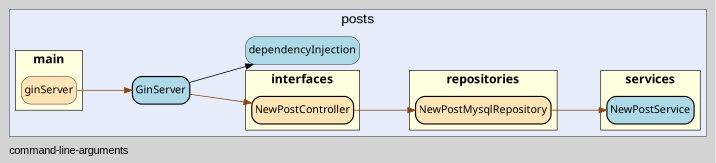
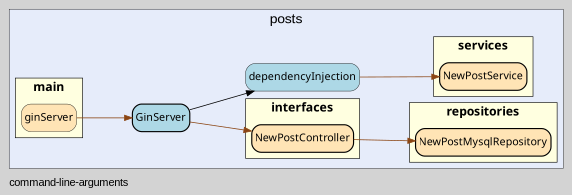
edge "NewPostMysqlRepository" -> "NewPostService": now "dependencyInjection" -> "NewPostService"
node "NewPostService": fillcolor lightblue -> moccasin
